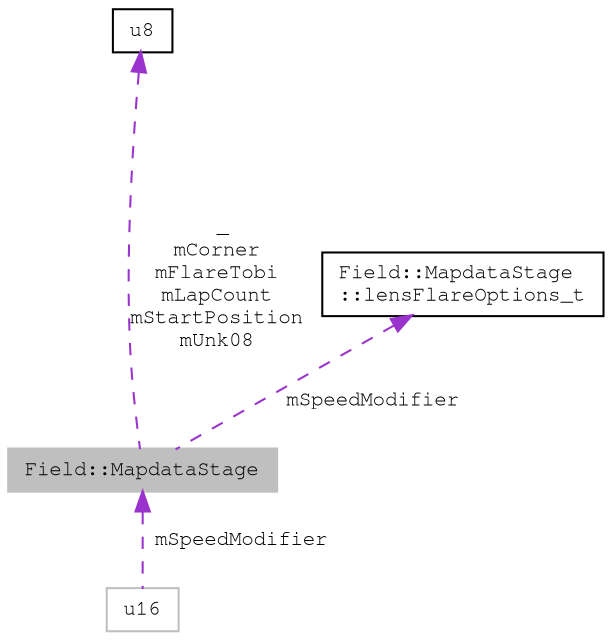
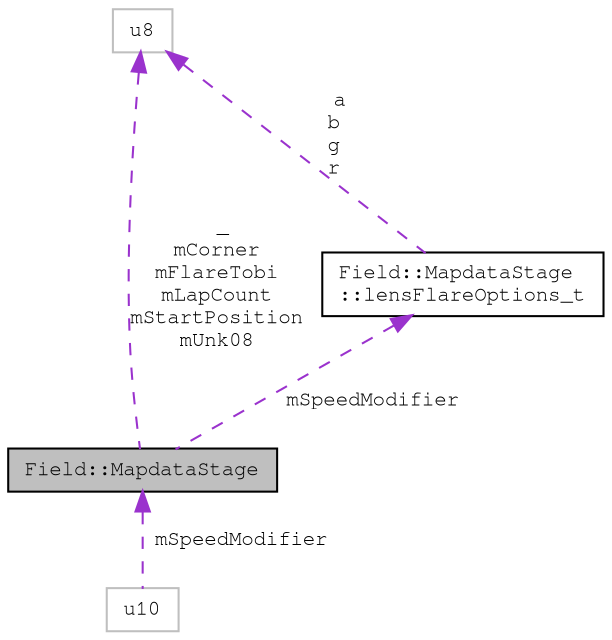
node "u8": color black -> grey75
edge "Field::MapdataStage ::lensFlareOptions_t" -> "u8": added, label "a b g r"
node "Field::MapdataStage": color grey75 -> black
node "u16": label "u16" -> "u10"
